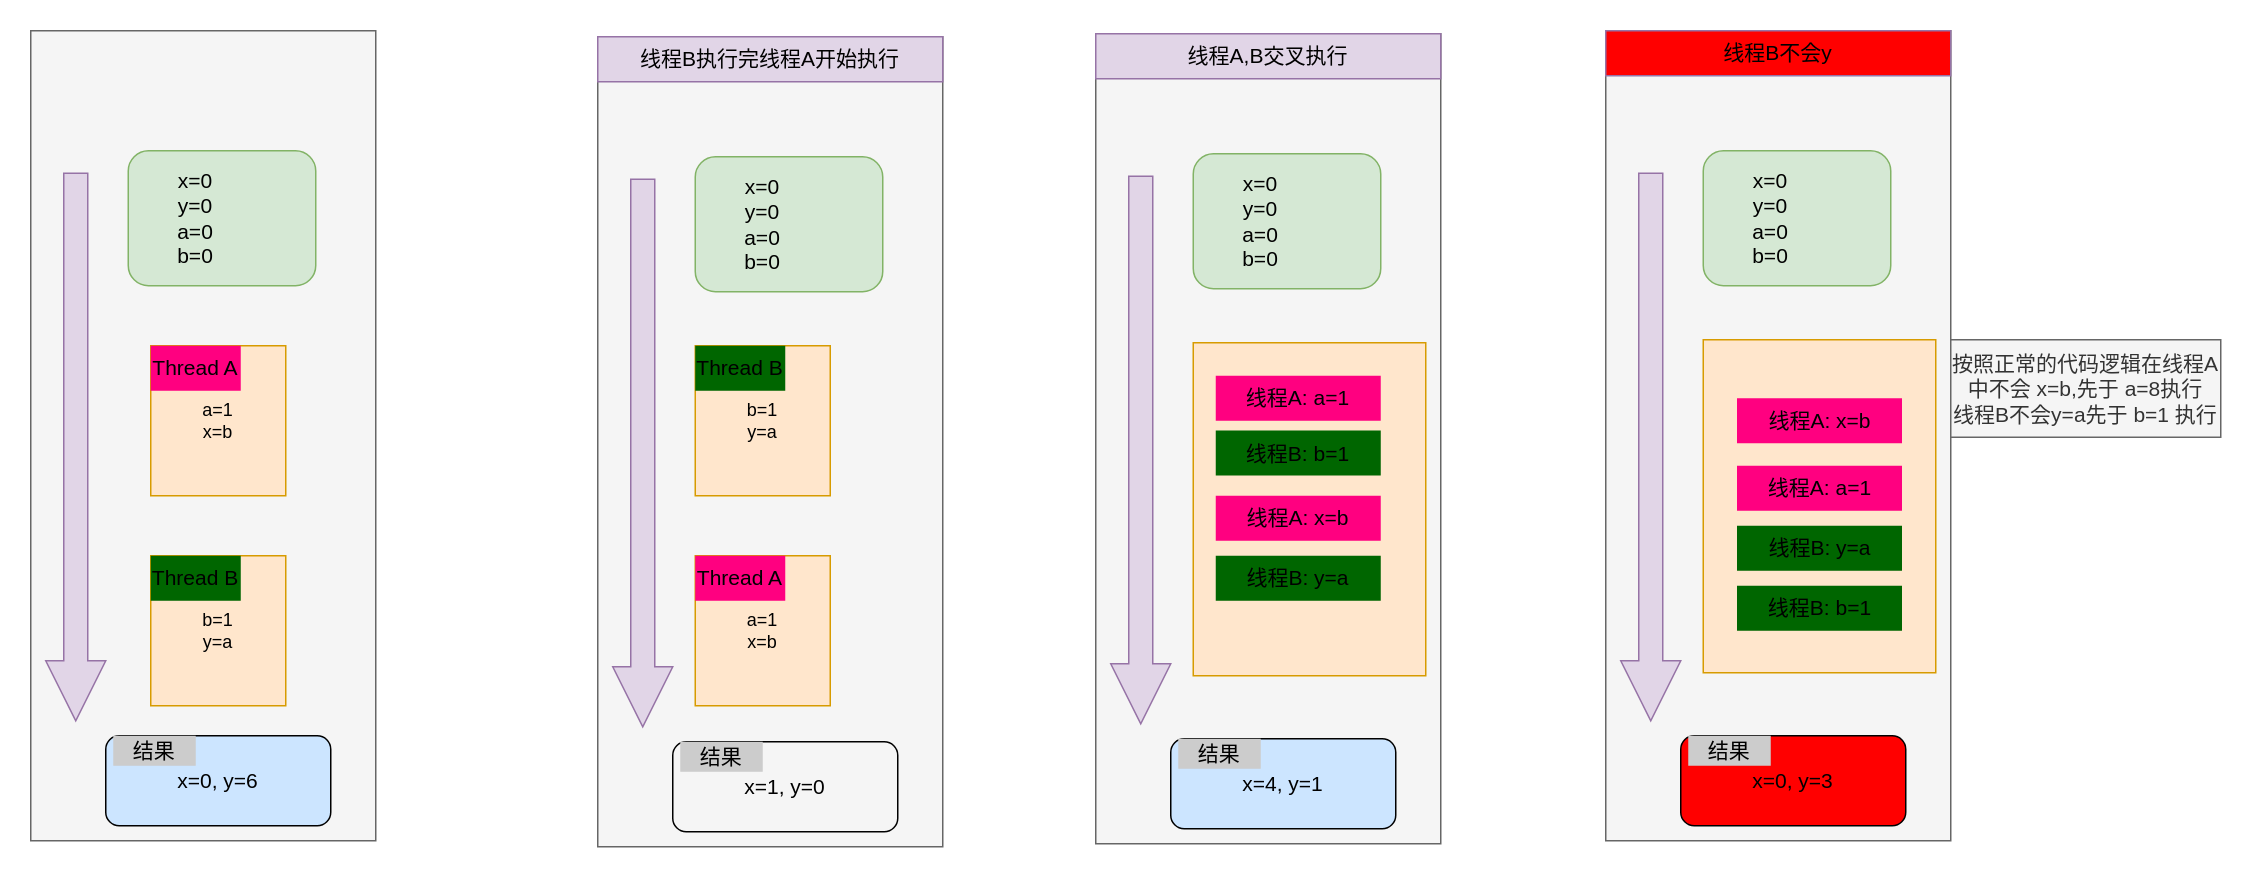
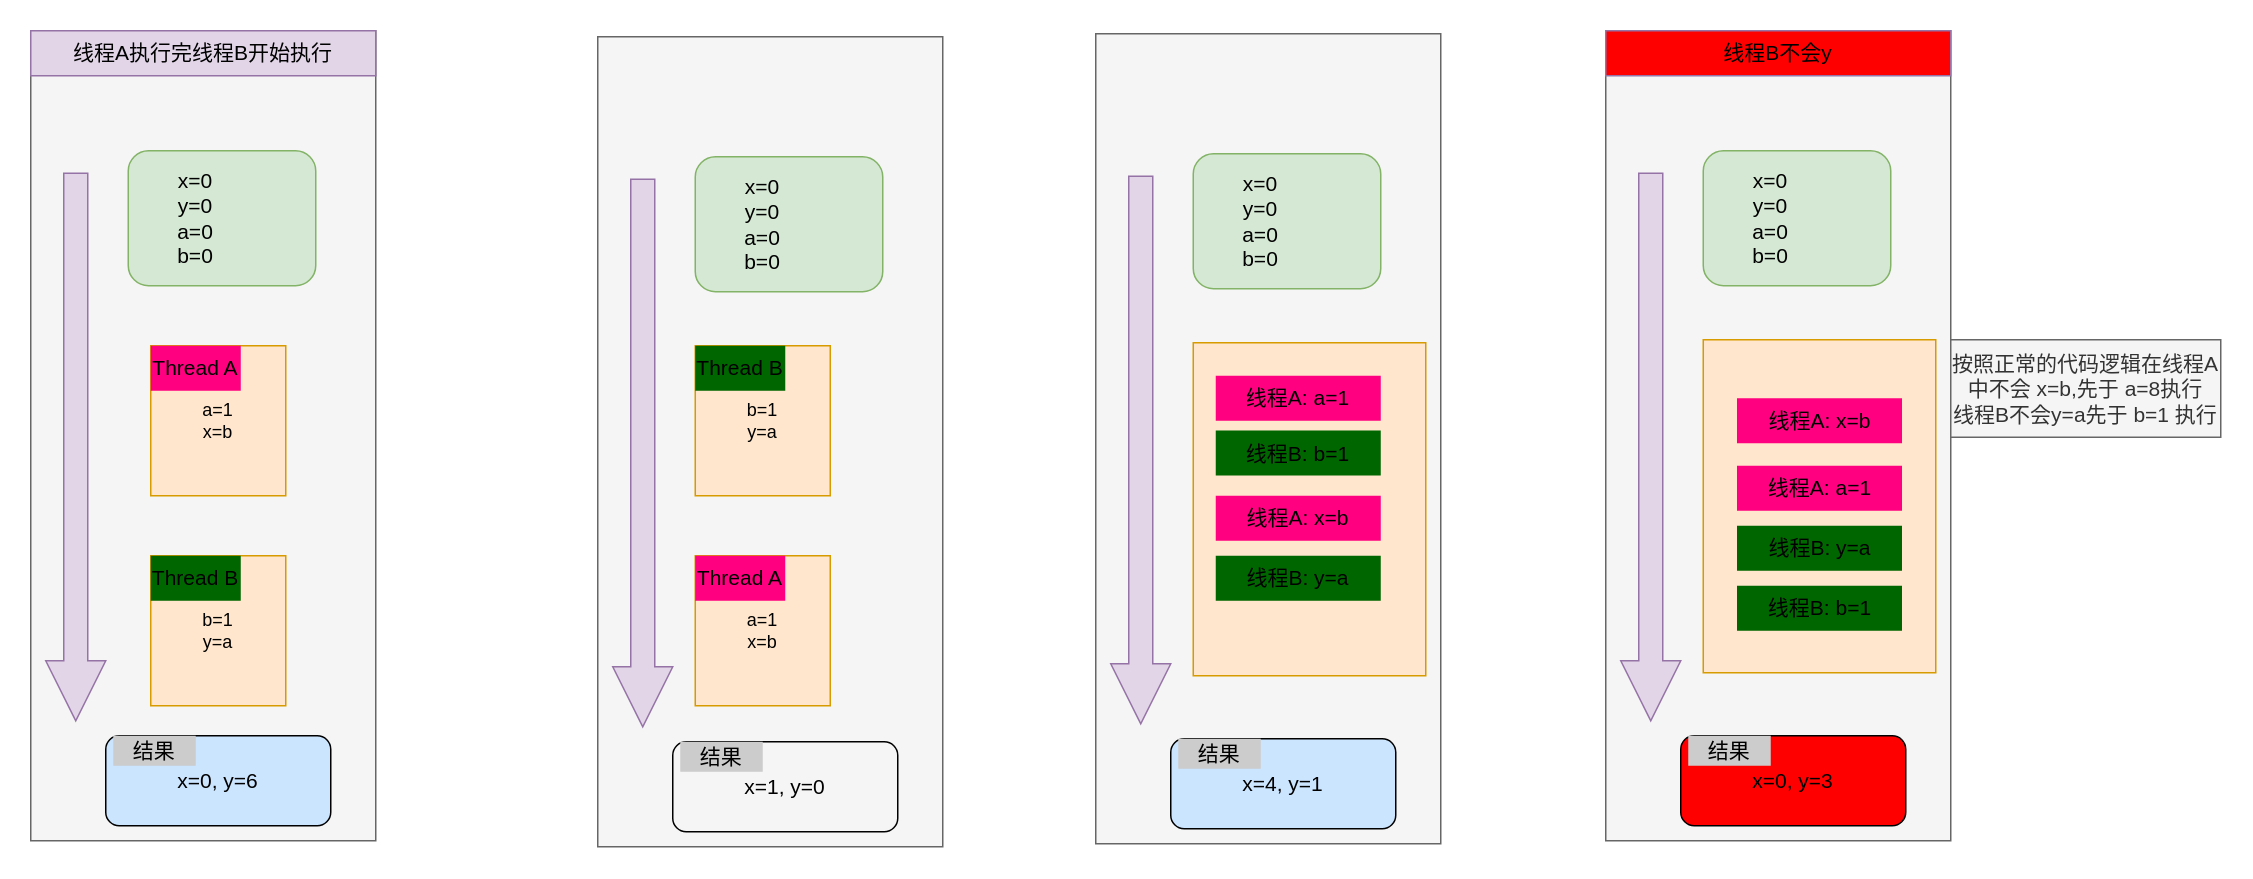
node "线程A执行完线程B开始执行": added
node "线程A,B交叉执行": removed
node "线程B执行完线程A开始执行": removed
